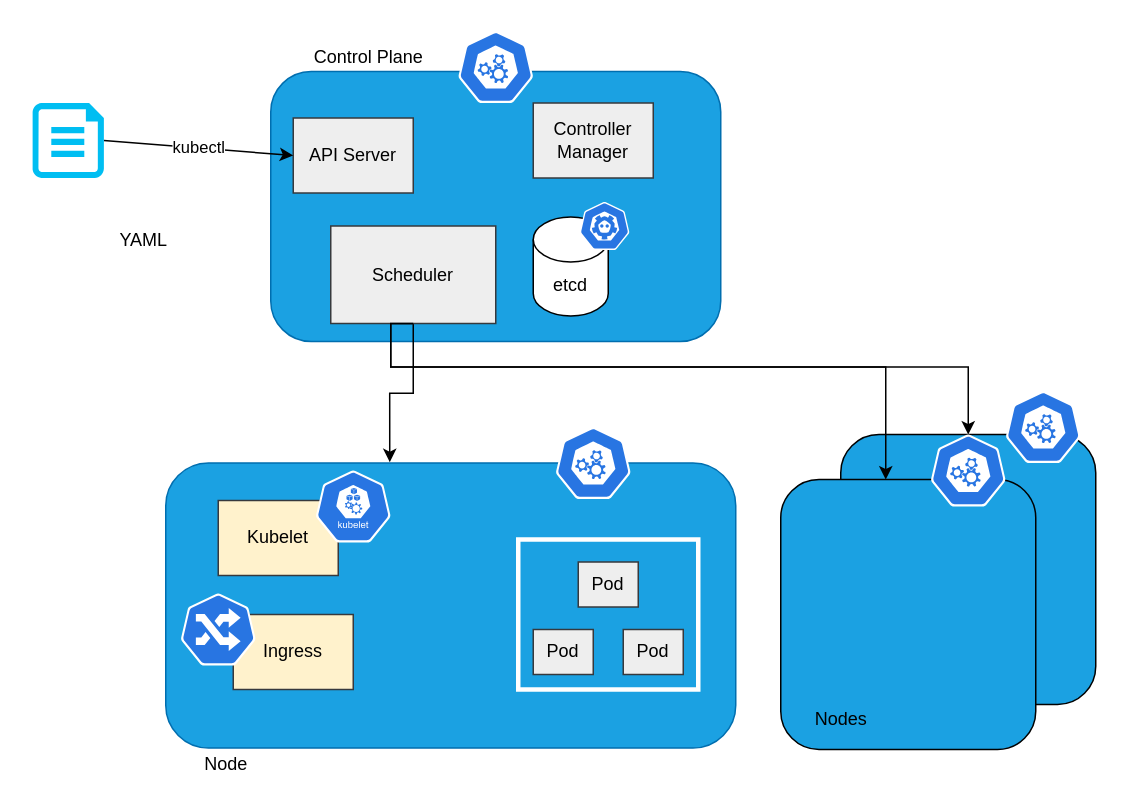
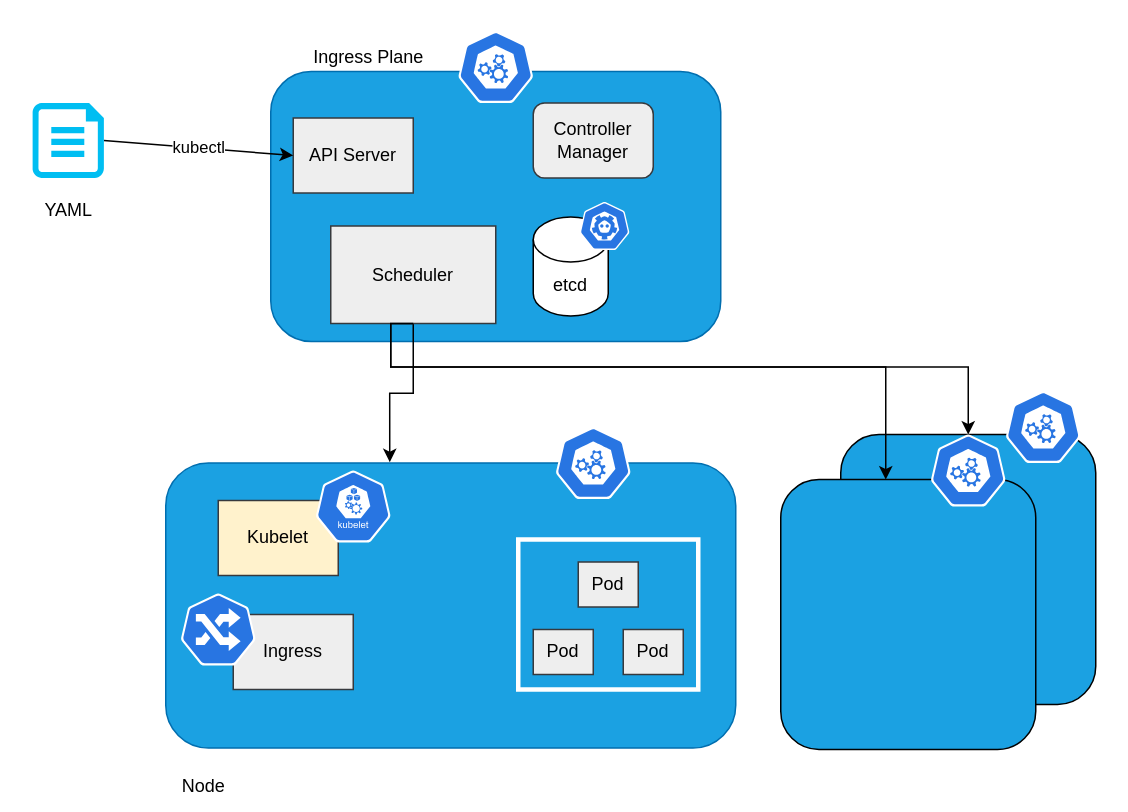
node "Control Plane": label "Control Plane" -> "Ingress Plane"
node "Controller Manager": shape rectangle -> rounded rectangle
node "YAML": moved (143, 241) -> (68, 211)
node "Ingress": fillcolor #fff2cc -> #eeeeee
node "Nodes": removed
node "Node": moved (226, 764) -> (203, 787)
